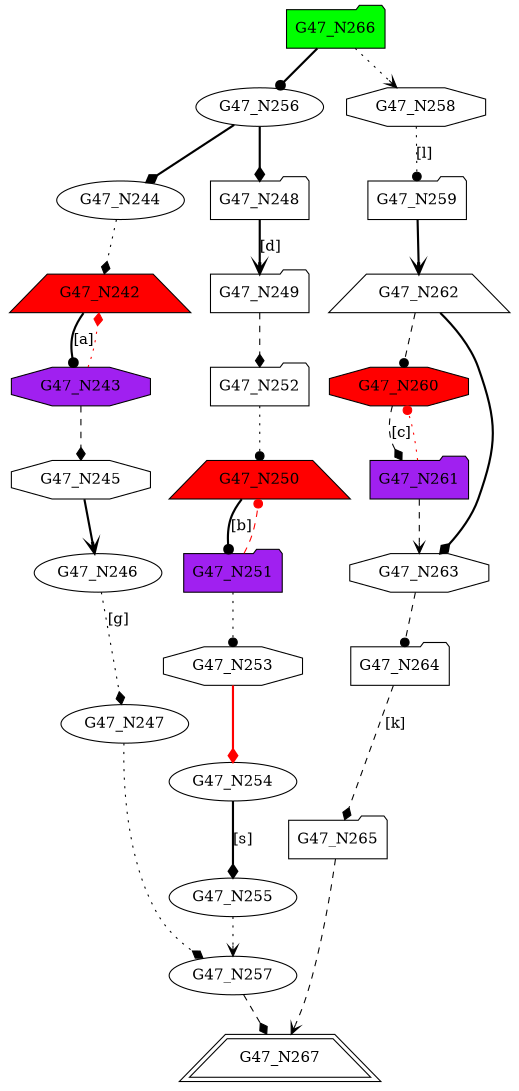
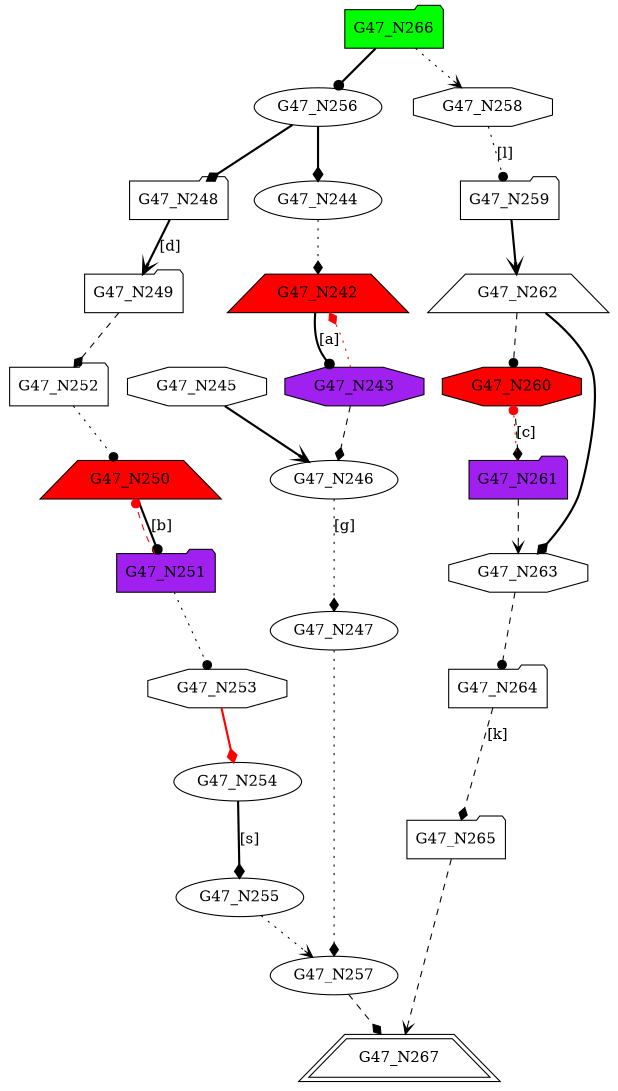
edge "G47_N243" -> "G47_N245": now "G47_N243" -> "G47_N246"
